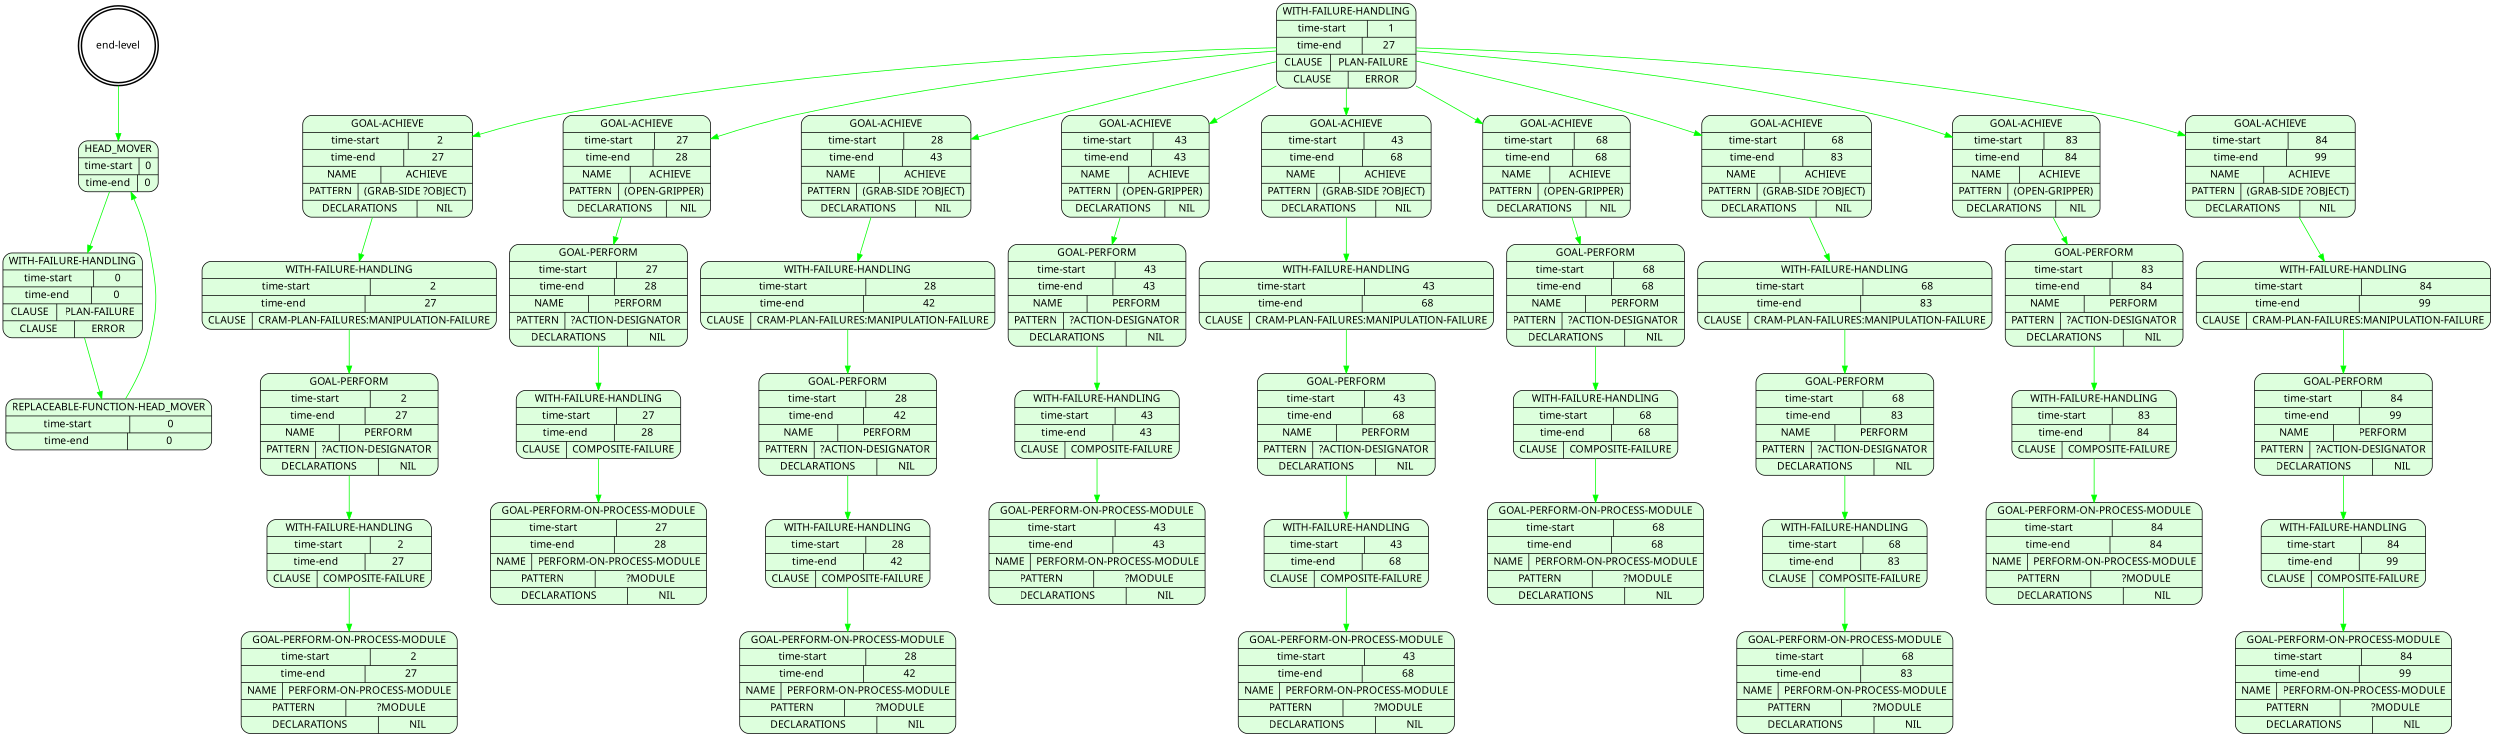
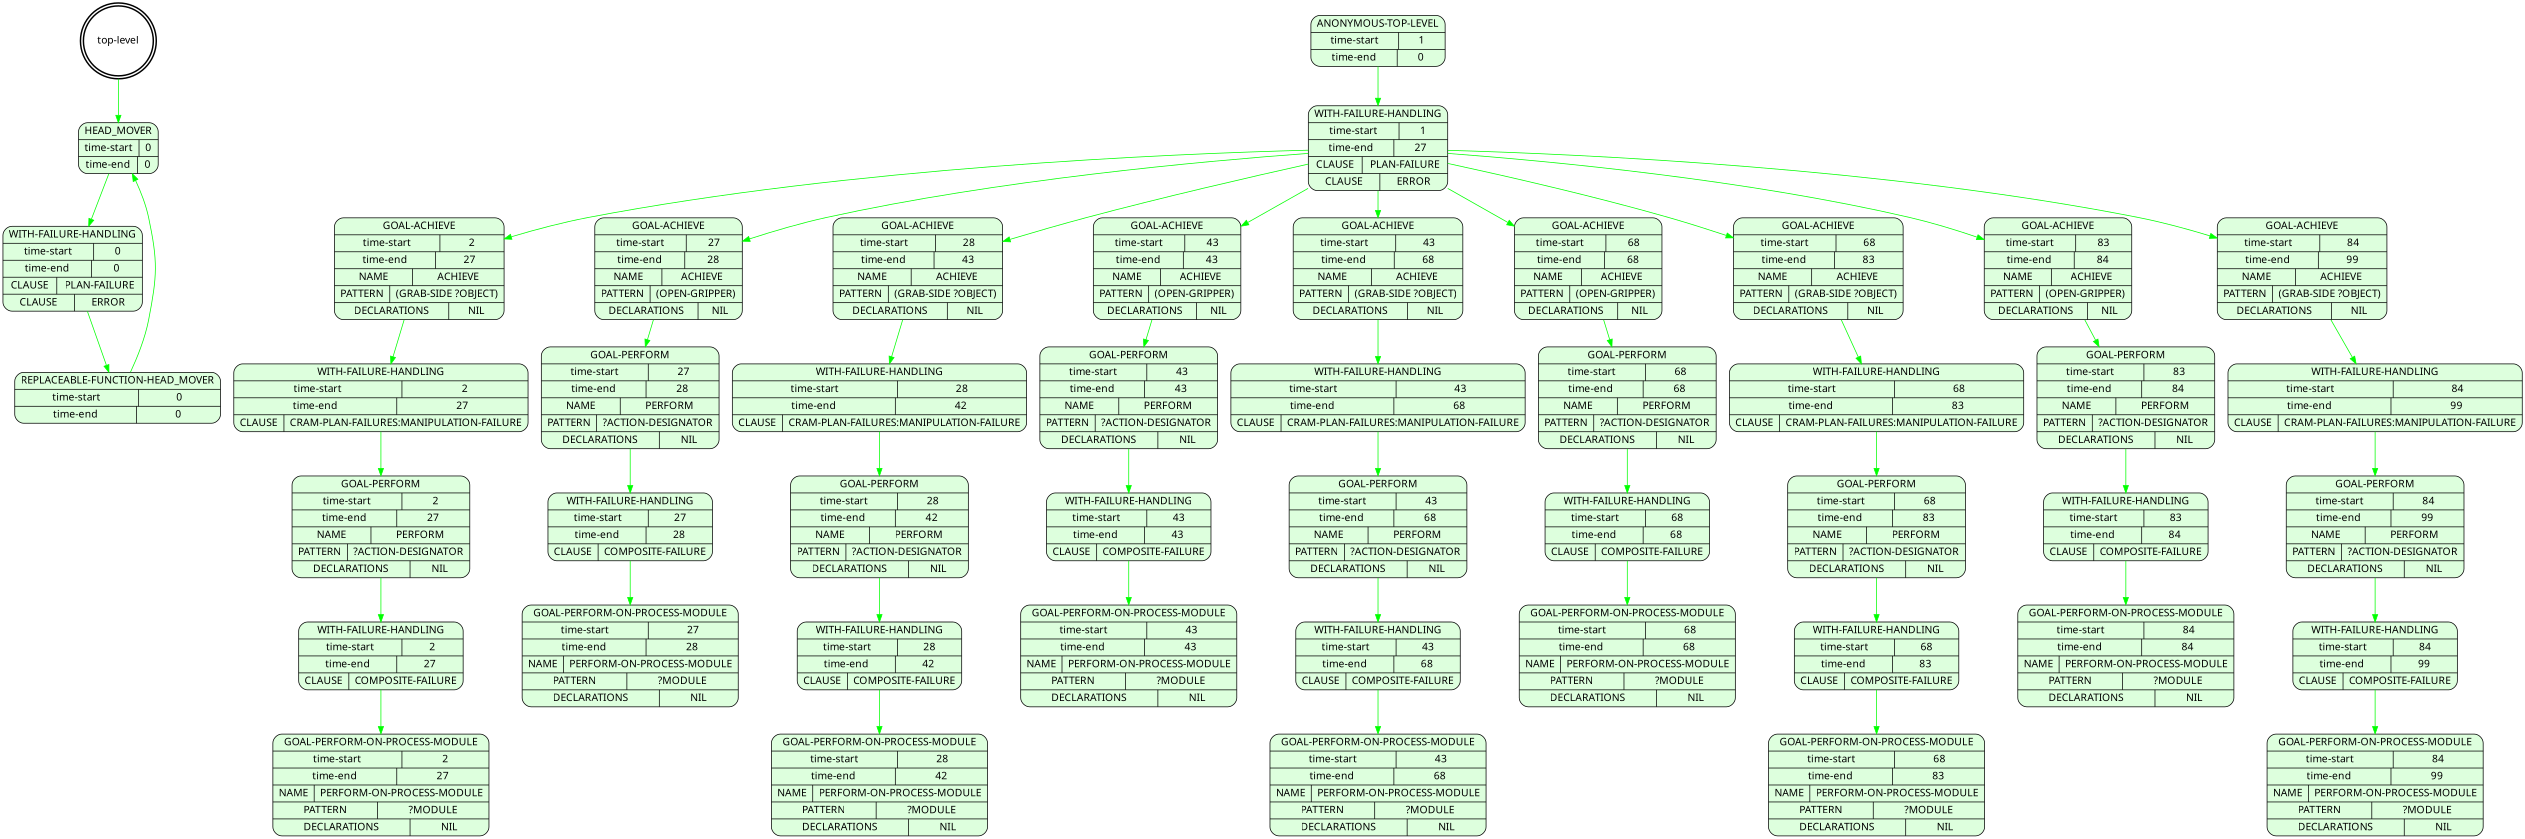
node "ANONYMOUS-TOP-LEVEL": added
node "end-level": label "end-level" -> "top-level"
